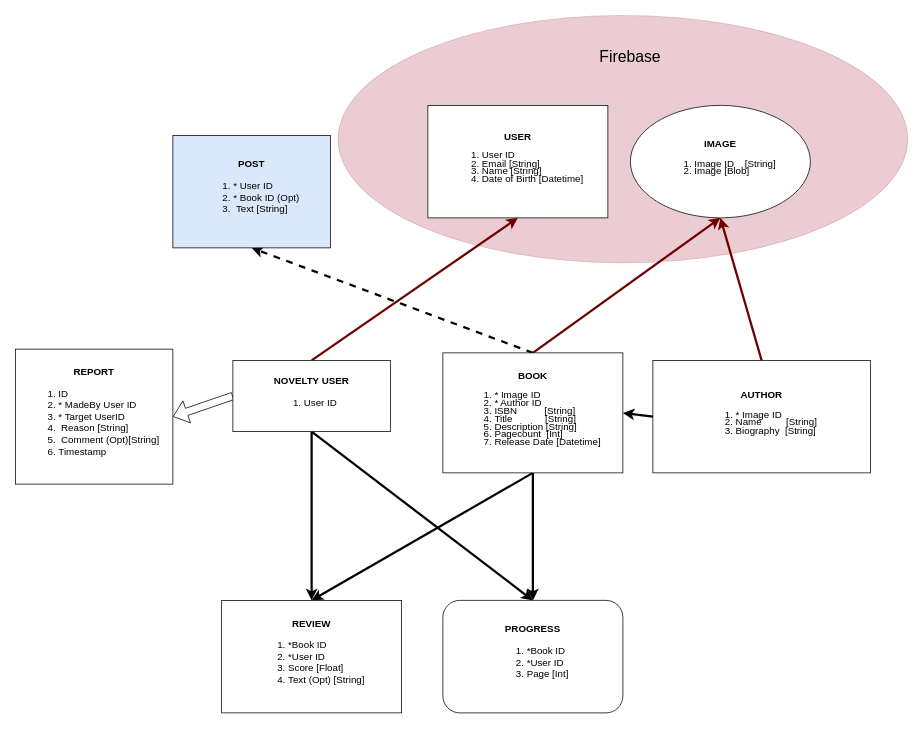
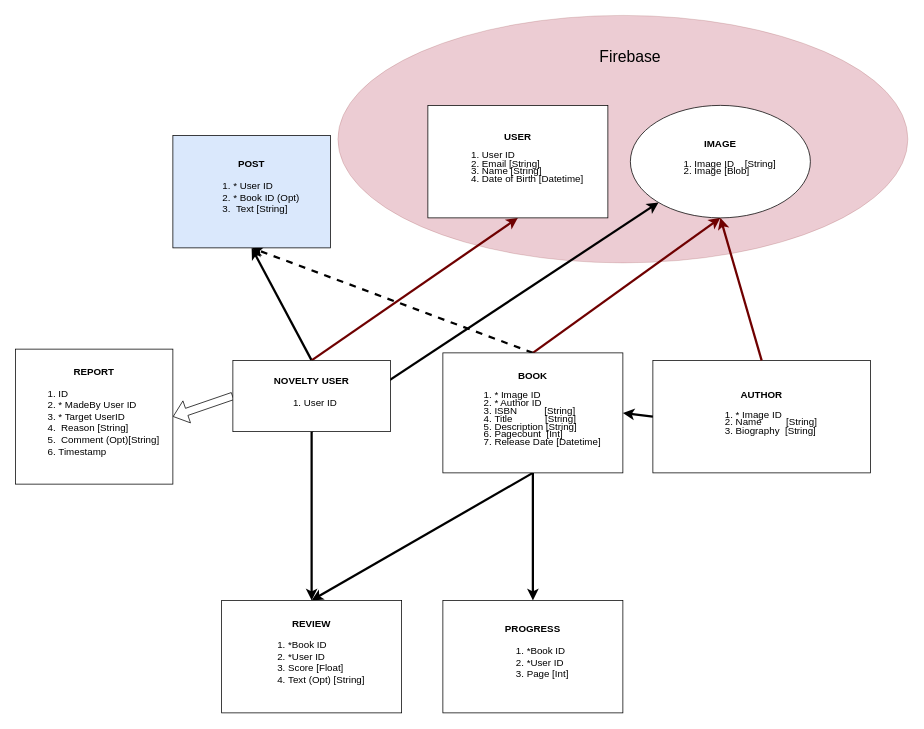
edge "NOVELTY USER User ID" -> "POST * User ID * Book ID (Opt) Text [String]": added
edge "NOVELTY USER User ID" -> "PROGRESS *Book ID *User ID Page [Int]": now "NOVELTY USER User ID" -> "IMAGE Image ID [String] Image [Blob]"
node "PROGRESS *Book ID *User ID Page [Int]": shape rounded rectangle -> rectangle
